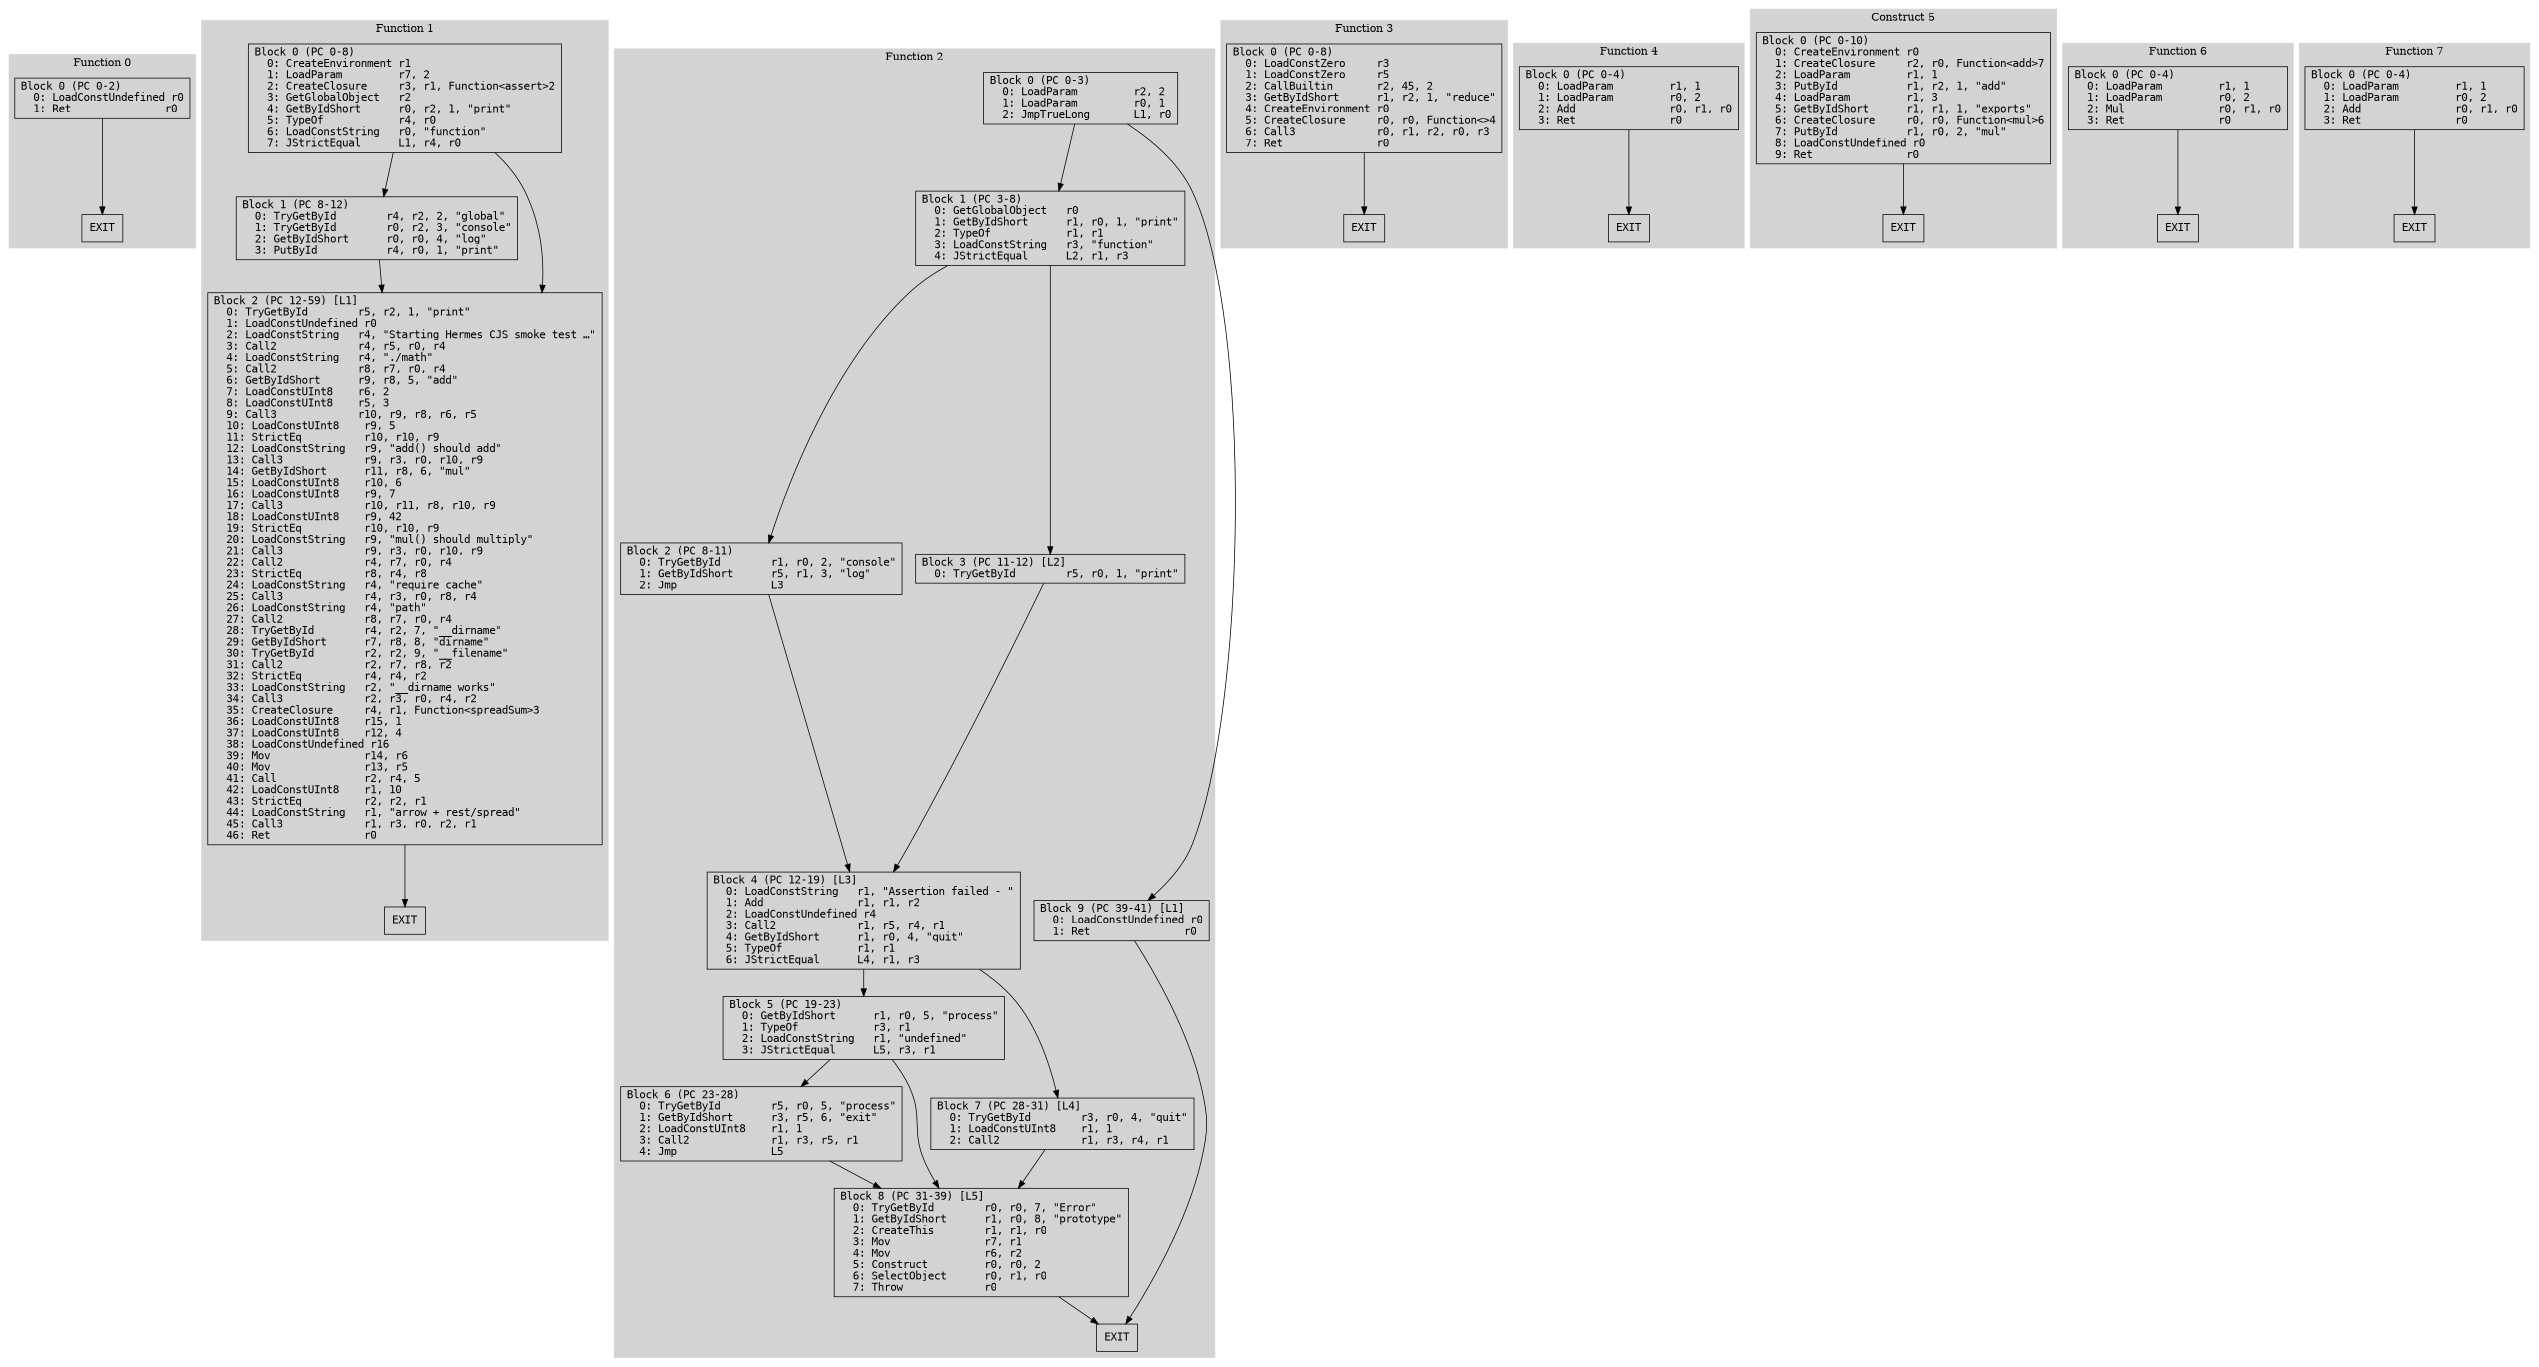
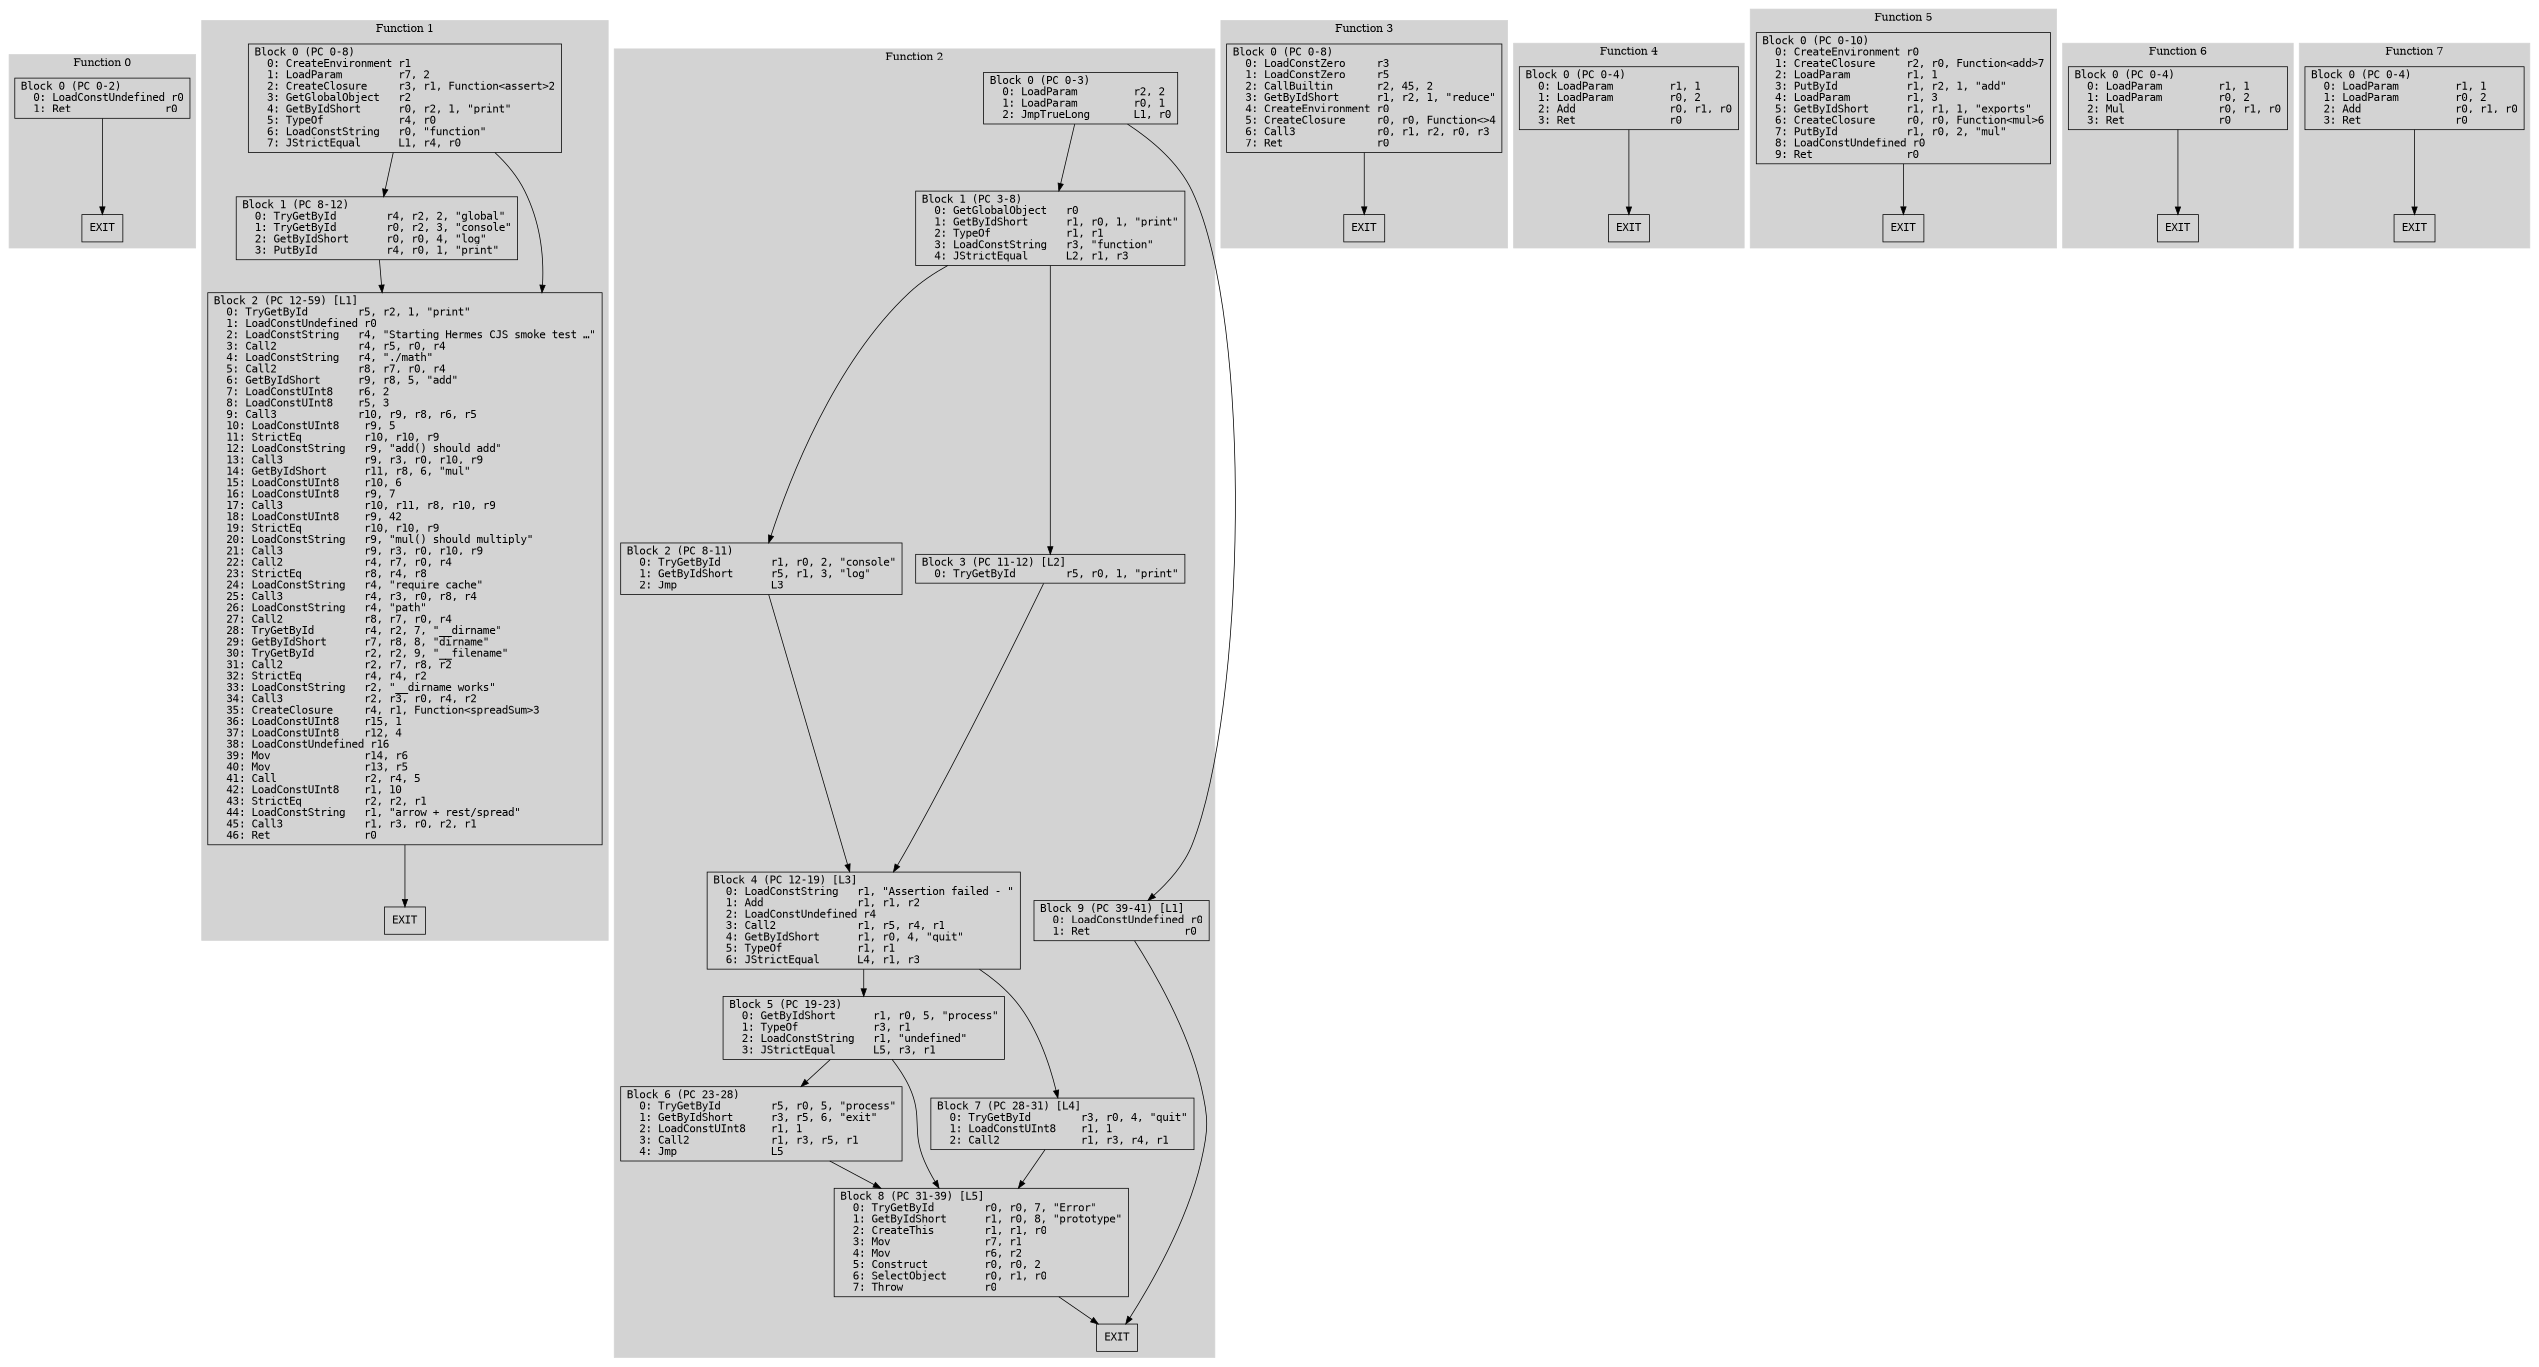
cluster "Construct 5": label "Construct 5" -> "Function 5"
